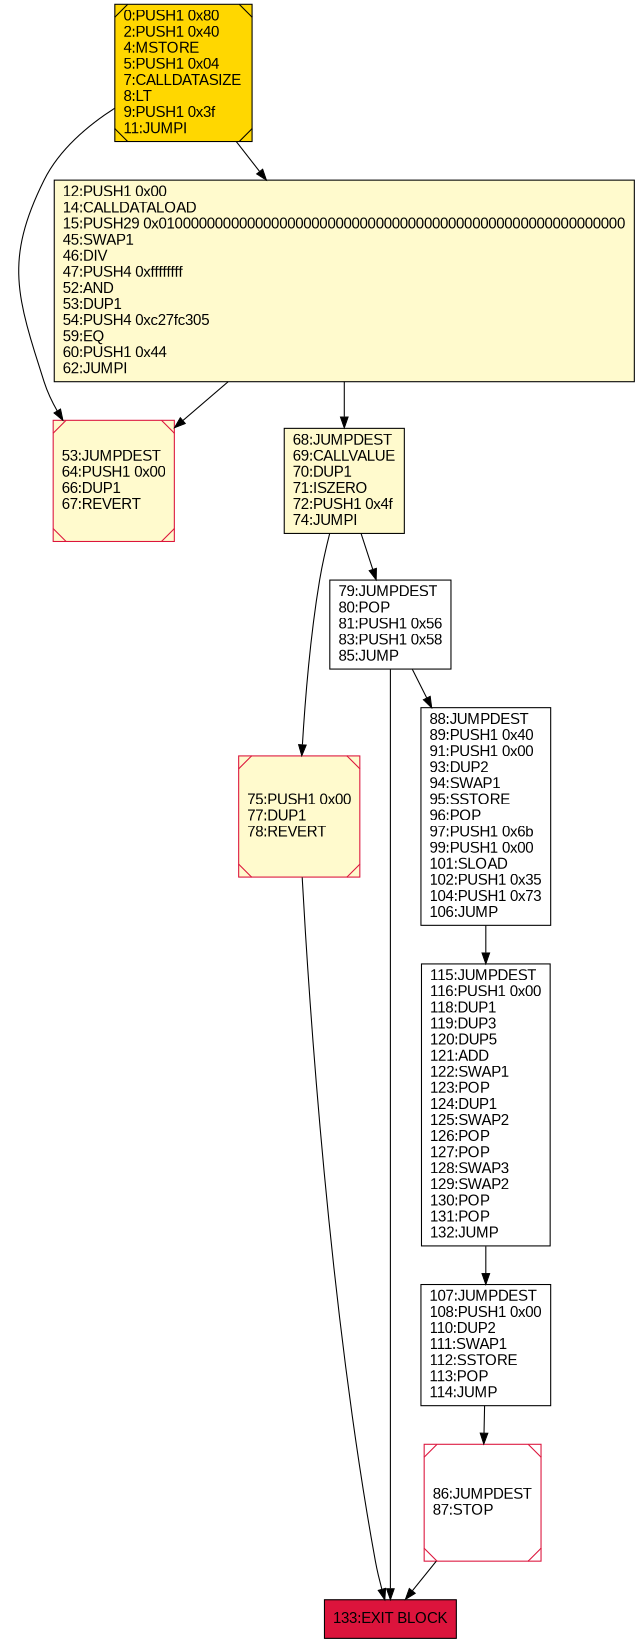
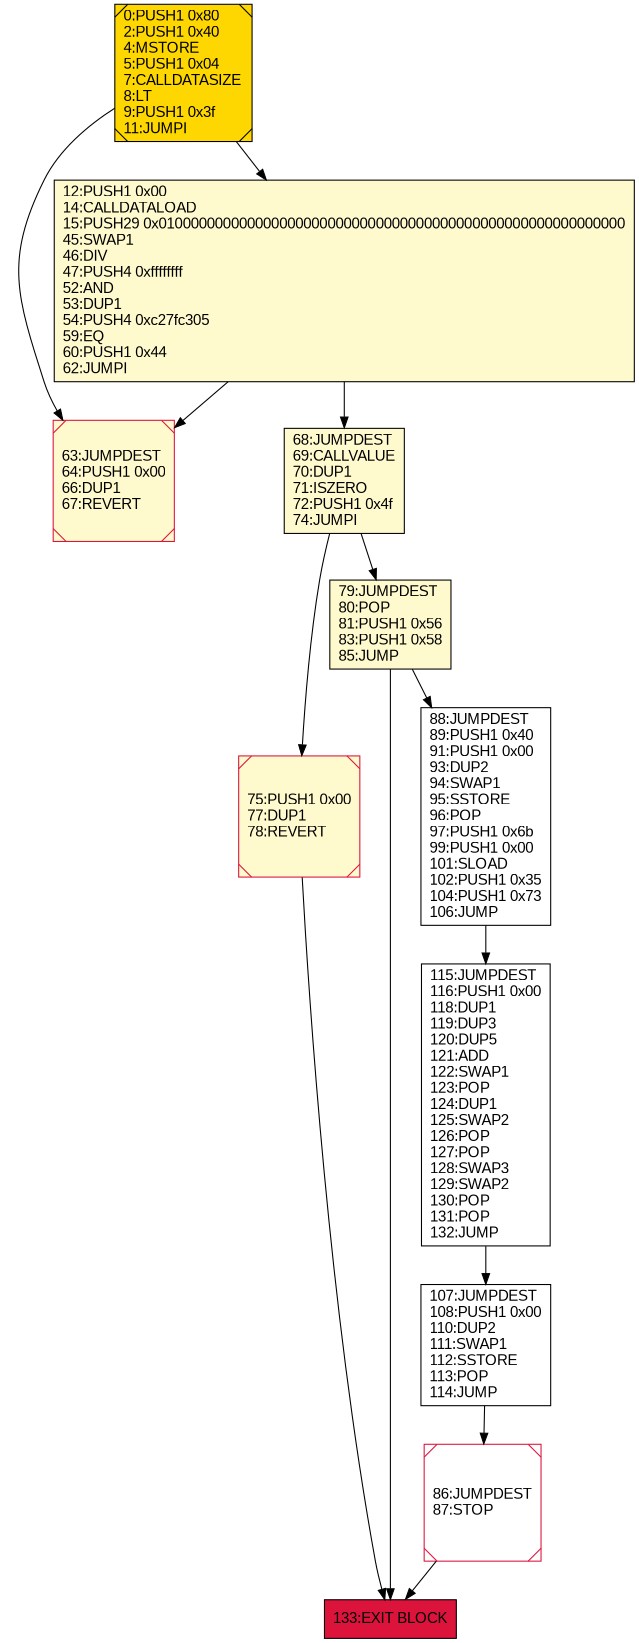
node "53:JUMPDEST 64:PUSH1 0x00 66:DUP1 67:REVERT": label "53:JUMPDEST 64:PUSH1 0x00 66:DUP1 67:REVERT" -> "63:JUMPDEST 64:PUSH1 0x00 66:DUP1 67:REVERT"
node "79:JUMPDEST 80:POP 81:PUSH1 0x56 83:PUSH1 0x58 85:JUMP": fillcolor white -> lemonchiffon
